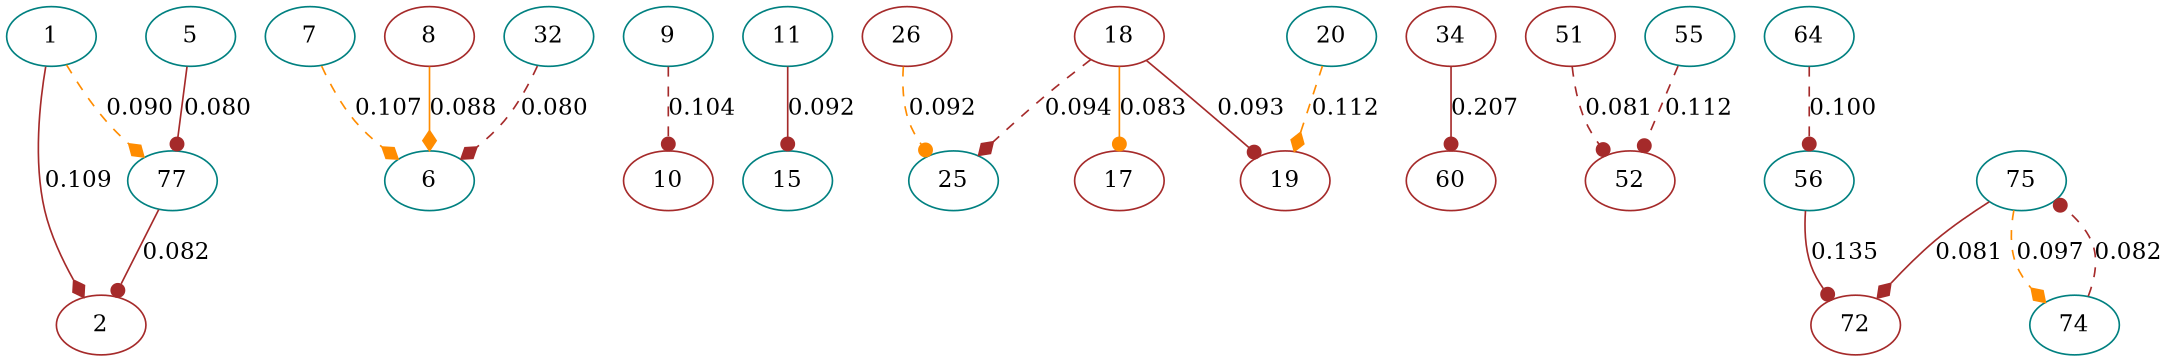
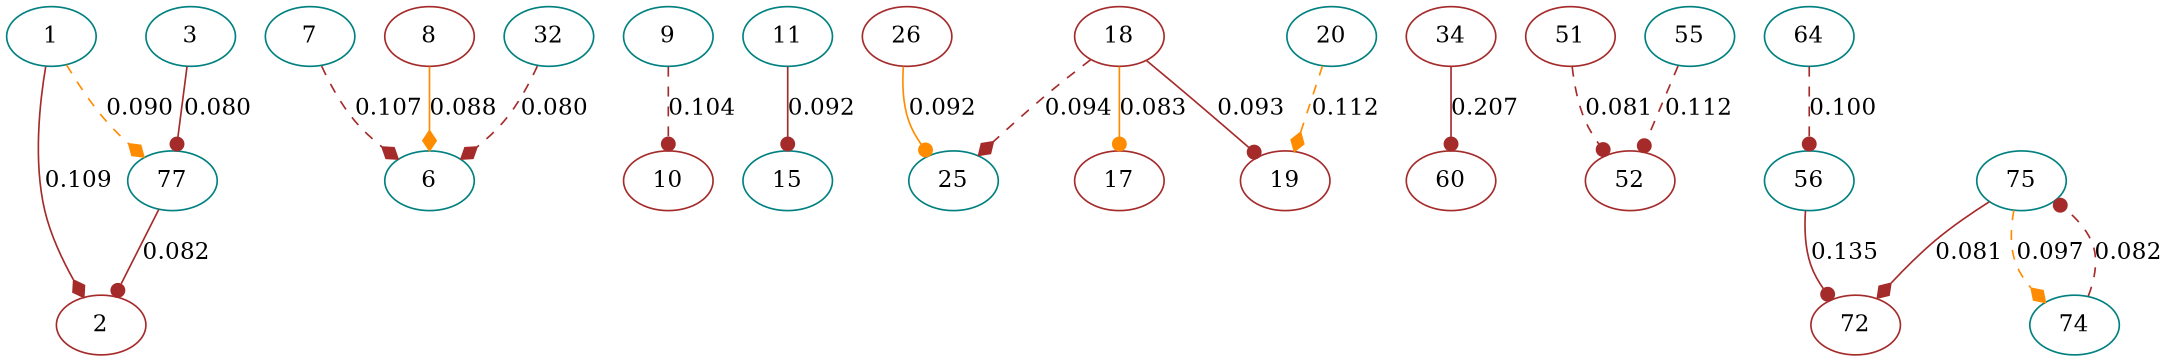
node "5": label "5" -> "3"
edge "26" -> "25": style dashed -> solid
edge "7" -> "6": color darkorange -> brown
